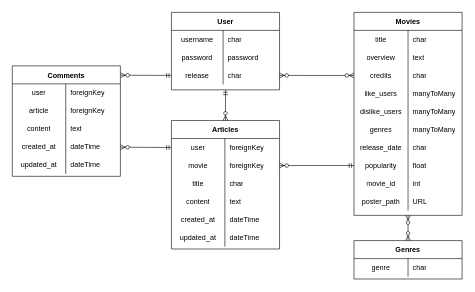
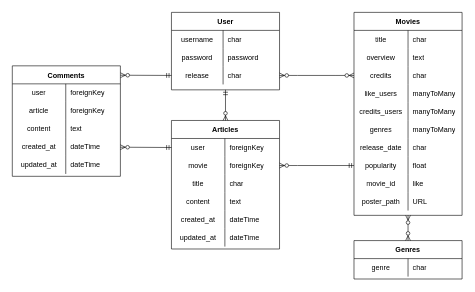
node "dislike_users": label "dislike_users" -> "credits_users"
node "int": label "int" -> "like"
